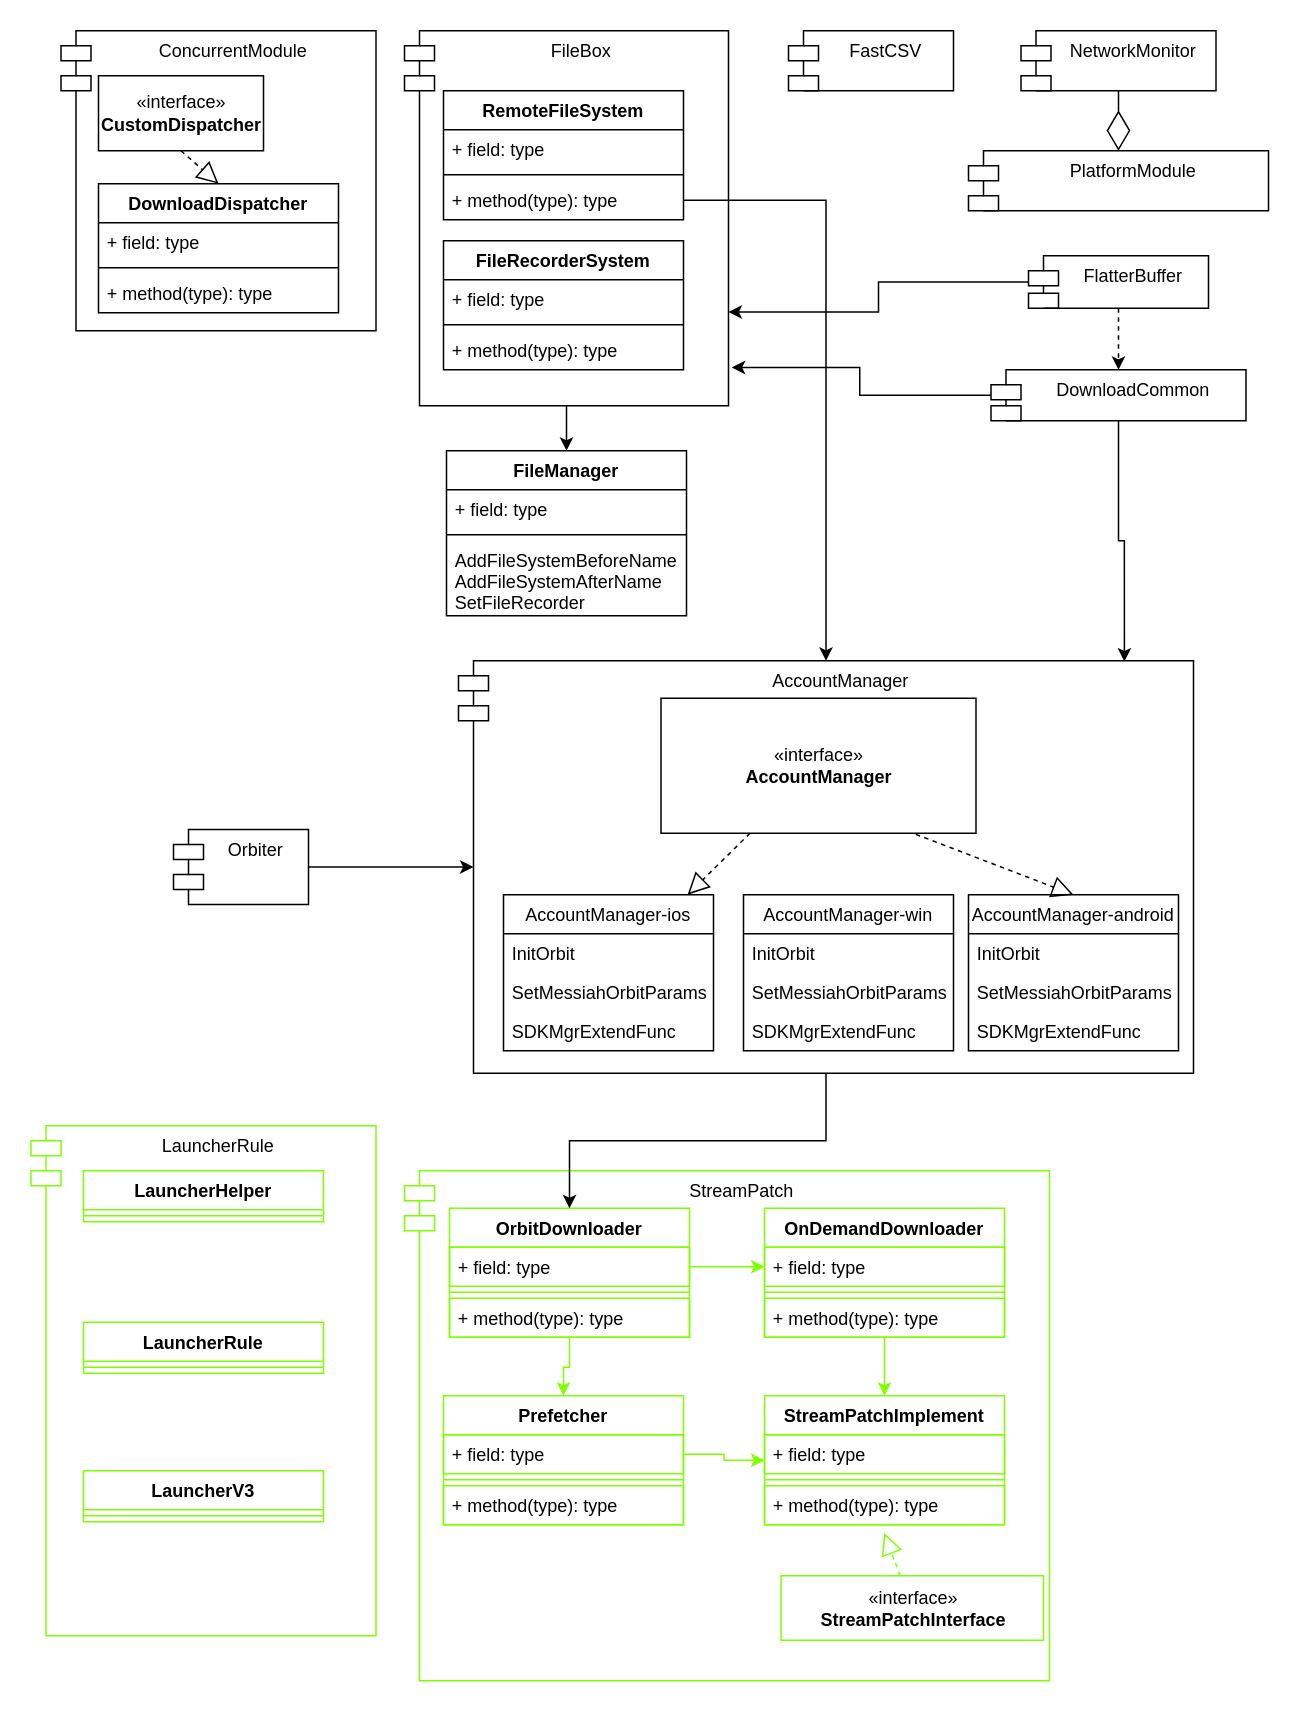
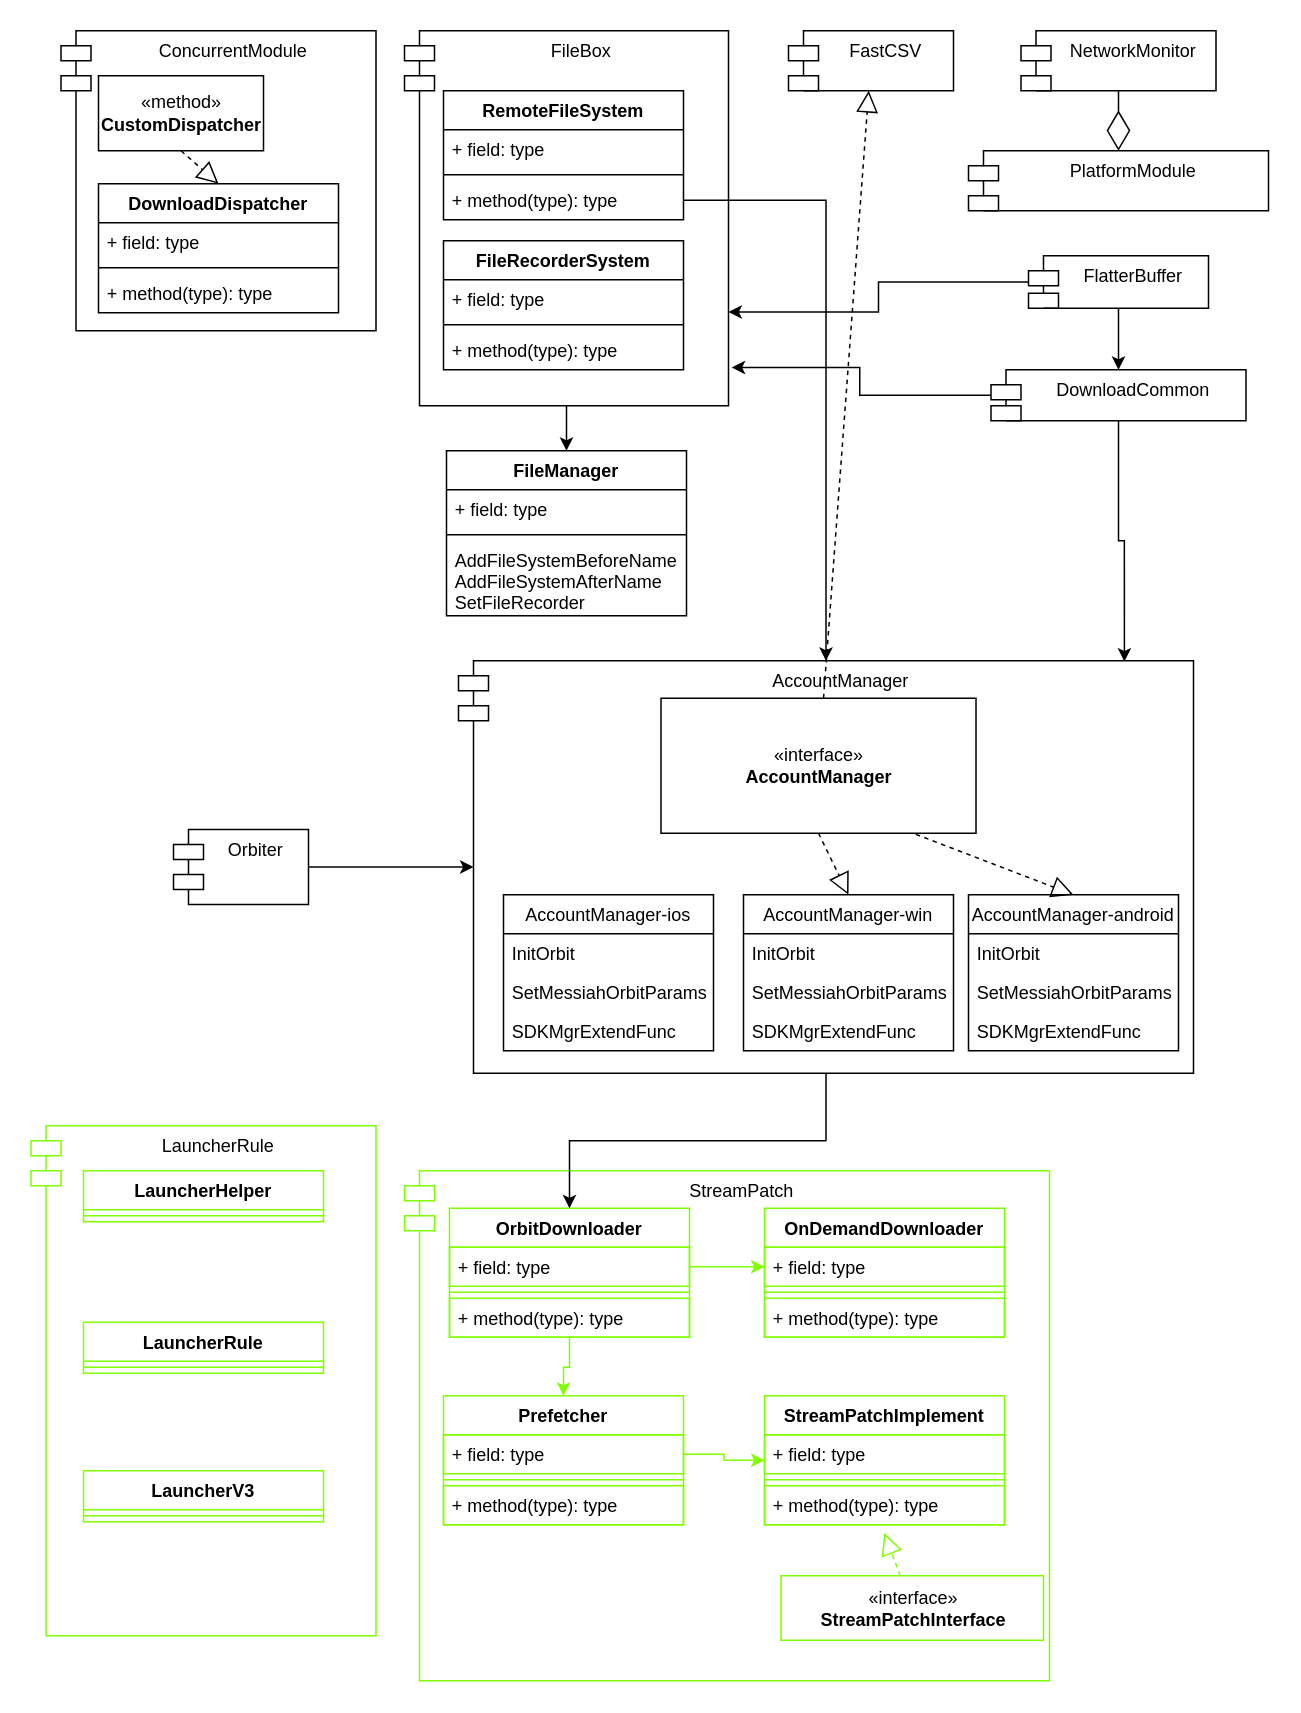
node "«interface» CustomDispatcher": label "«interface» CustomDispatcher" -> "«method» CustomDispatcher"
edge "FlatterBuffer" -> "DownloadCommon": style dashed -> solid
edge "«interface» AccountManager" -> "AccountManager-win": added
edge "«interface» AccountManager" -> "AccountManager-ios": now "«interface» AccountManager" -> "FastCSV"
edge "OnDemandDownloader" -> "StreamPatchImplement": removed
